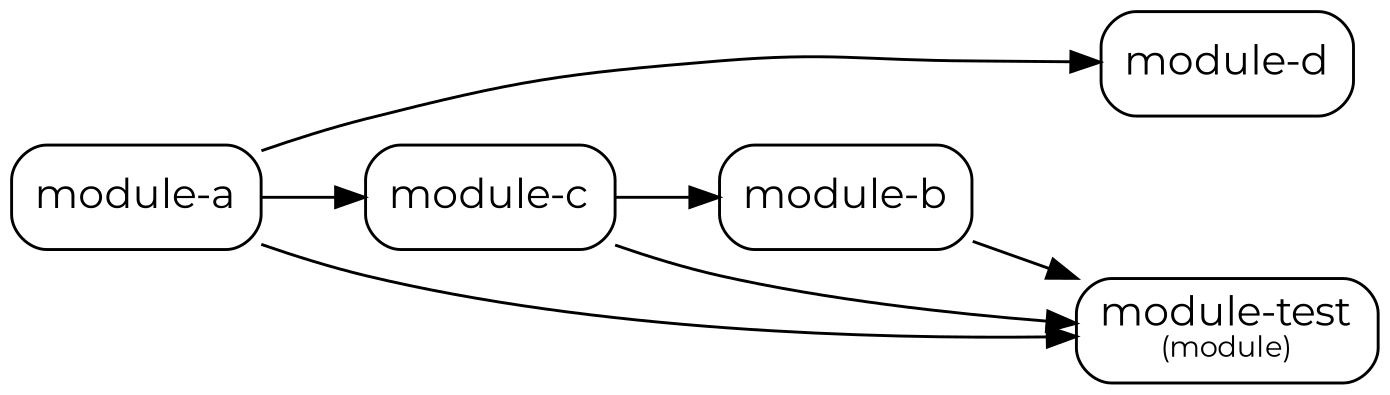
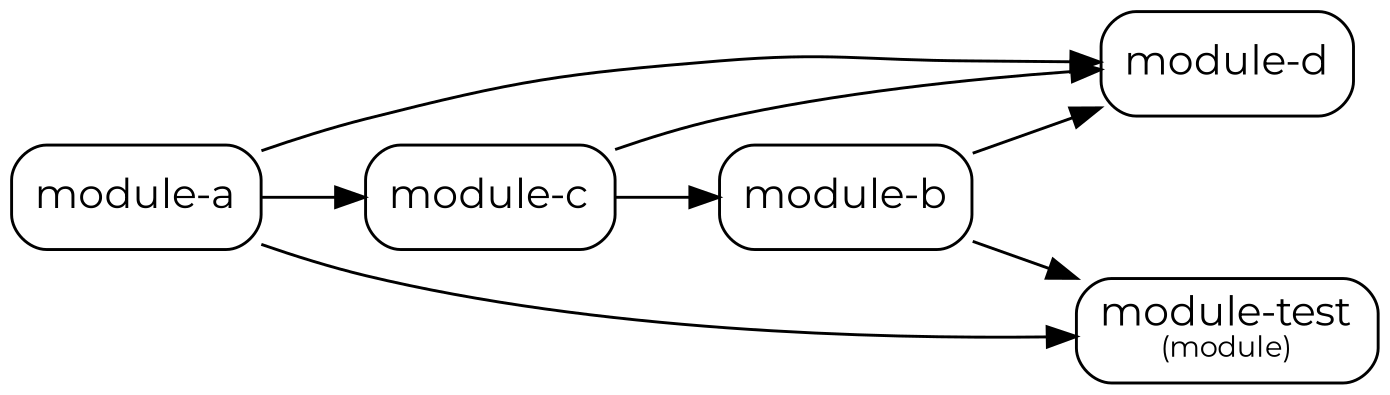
edge "module-b" -> "module-d": added
edge "module-c" -> "module-test": now "module-c" -> "module-d"
